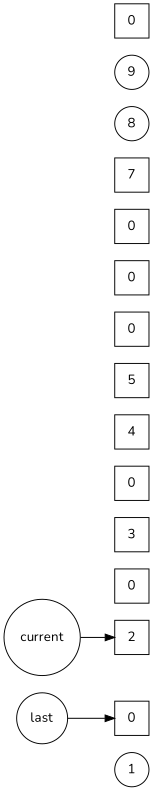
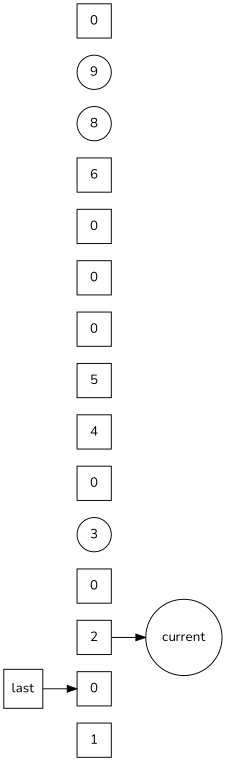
node "7": label "7" -> "6"
node "3": shape square -> circle
edge "current" -> "2": reversed
node "last": shape circle -> square
node "1": shape circle -> square
